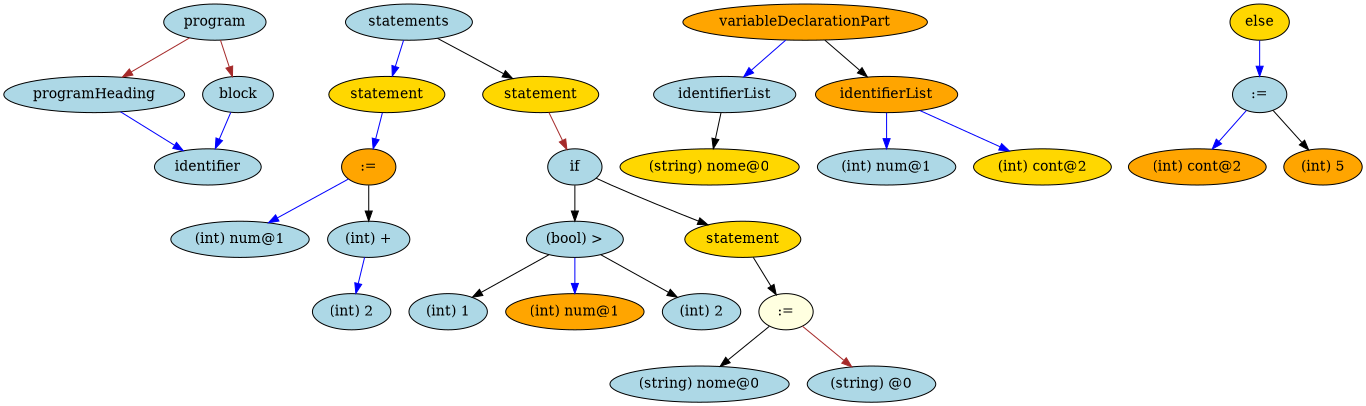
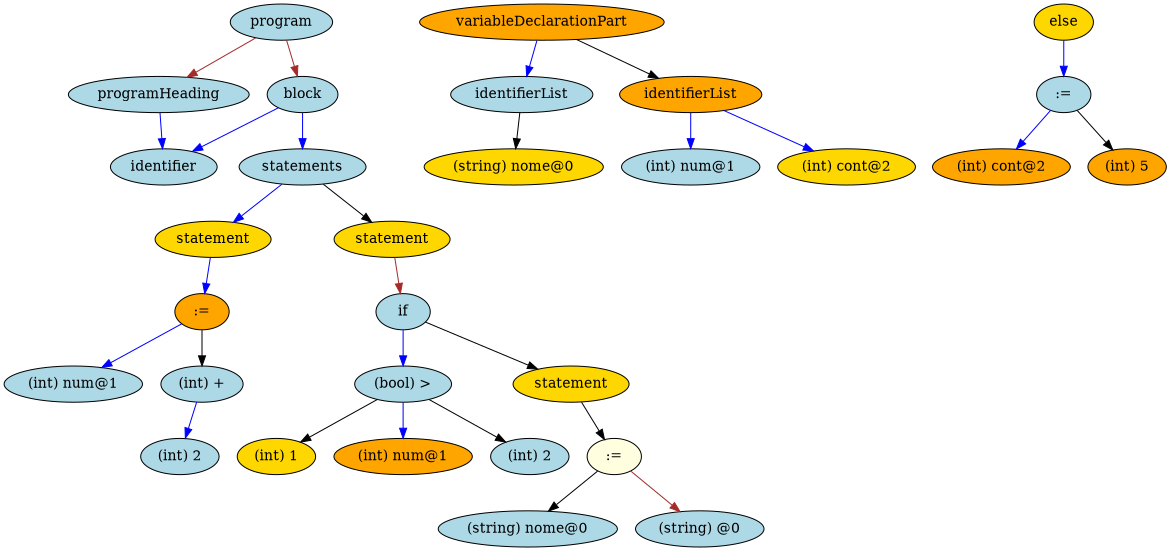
edge "block" -> "statements": added
edge "if" -> "(bool) >": color black -> blue
node "(int) 1": fillcolor lightblue -> gold
